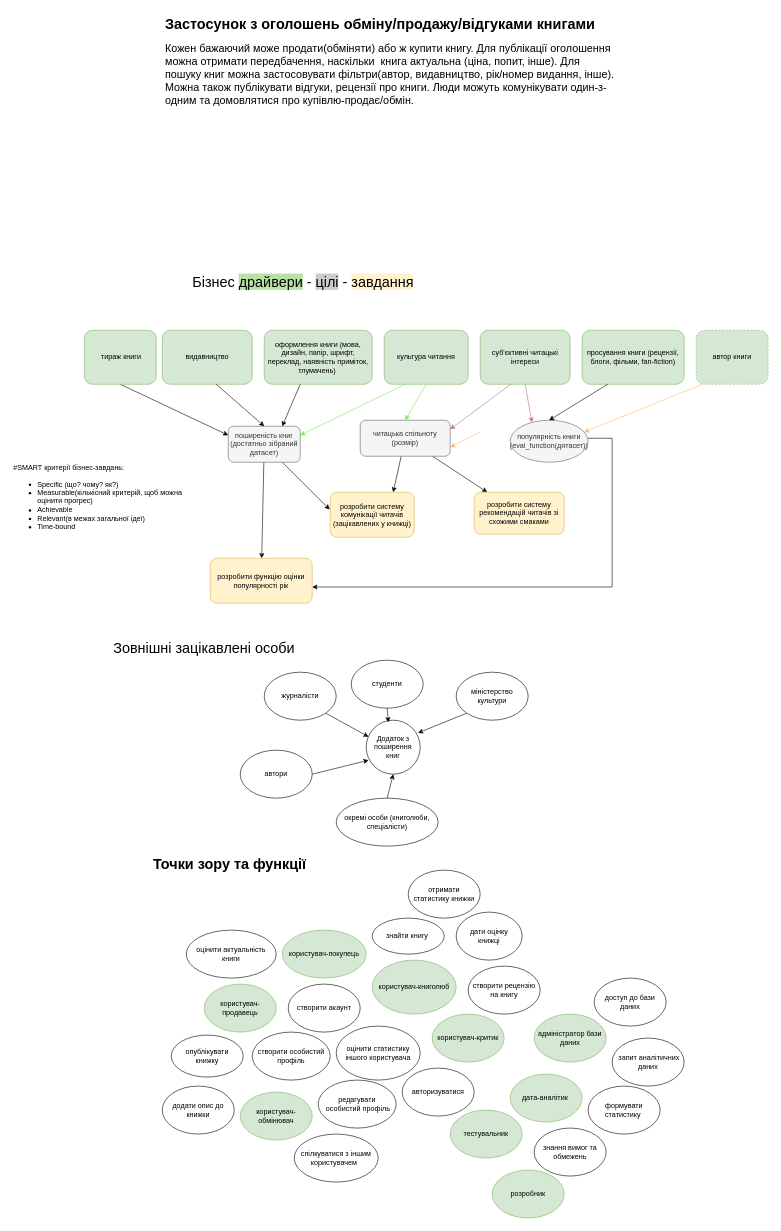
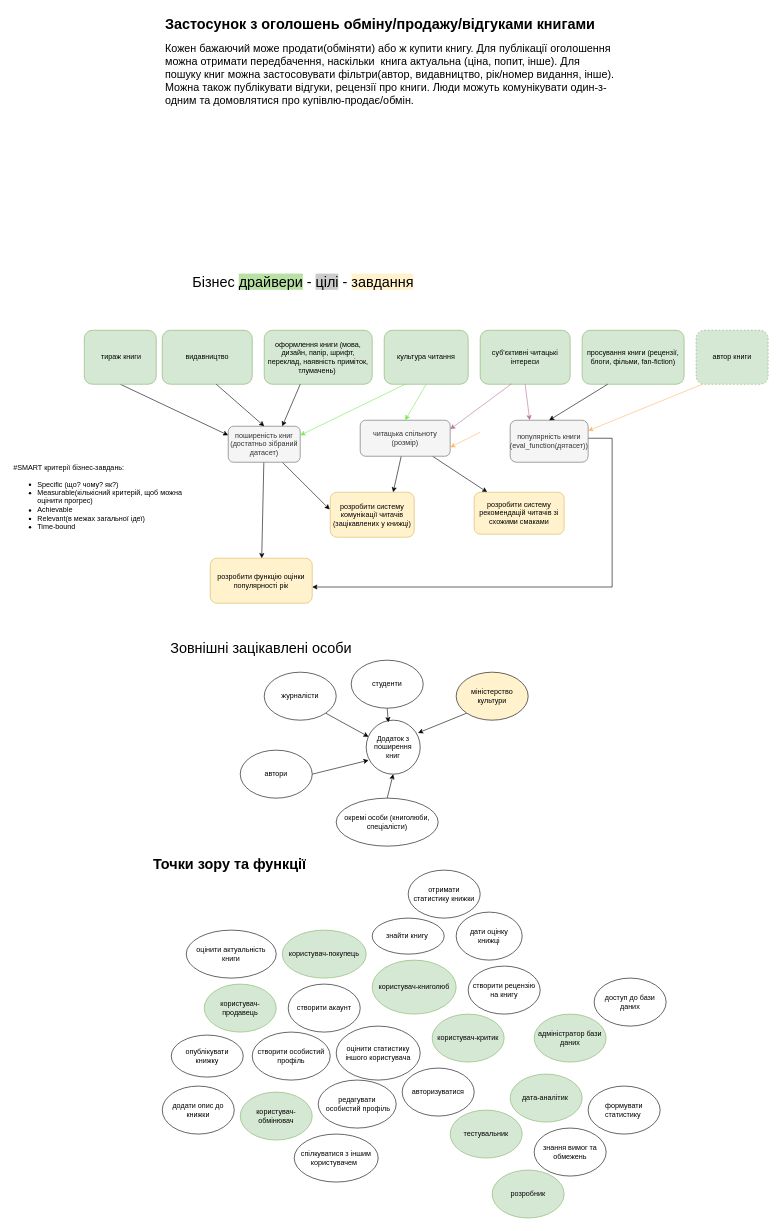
node "популярність книги (eval_function(дятасет))": shape ellipse -> rounded rectangle
node "Зовнішні зацікавлені особи": moved (204, 648) -> (261, 648)
node "міністерство культури": fillcolor #ffffff -> #fff2cc
node "запит аналітичних даних": removed
